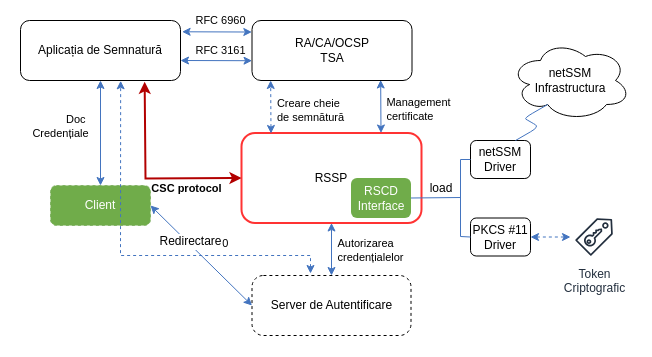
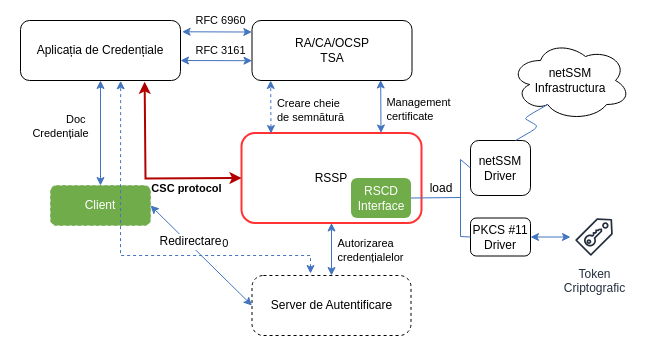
node "Aplicația de Semnatură": label "Aplicația de Semnatură" -> "Aplicația de Credențiale"
node "netSSM Driver": size 60x38 -> 60x55
edge "PKCS #11 Driver" -- "Token Criptografic": style dashed -> solid
